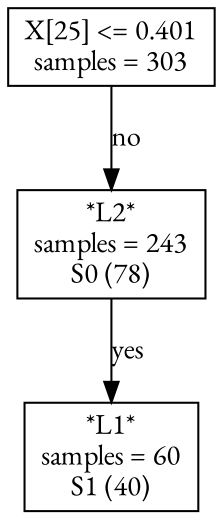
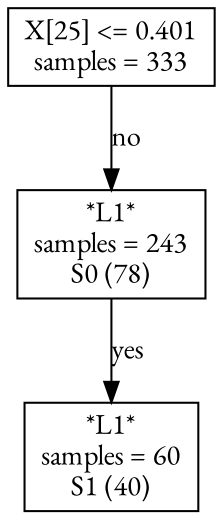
node "X[25] <= 0.401 samples = 303": label "X[25] <= 0.401 samples = 303" -> "X[25] <= 0.401 samples = 333"
node "*L2* samples = 243 S0 (78)": label "*L2* samples = 243 S0 (78)" -> "*L1* samples = 243 S0 (78)"
